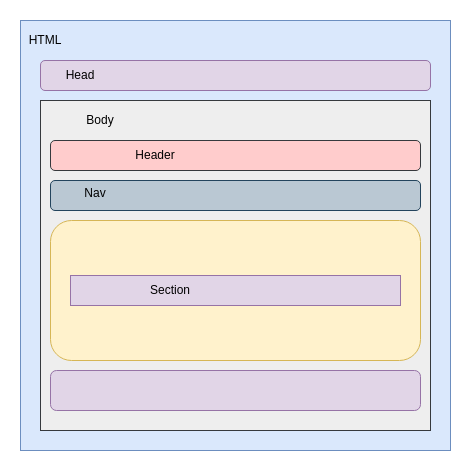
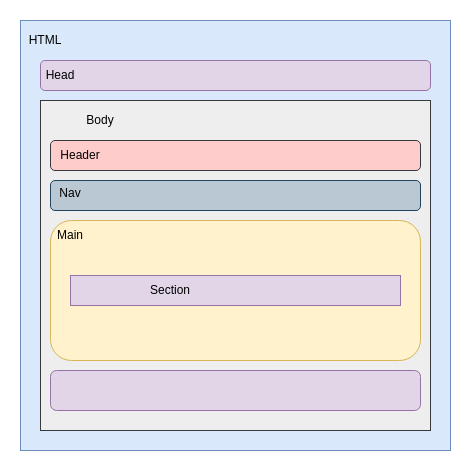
node "Head": moved (81, 76) -> (61, 76)
node "Header": moved (156, 156) -> (81, 156)
node "Nav": moved (96, 193) -> (71, 193)
node "Main": added
